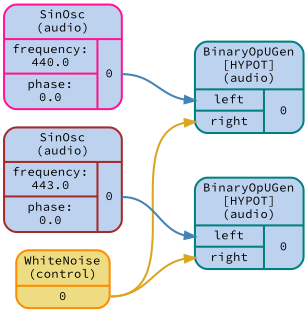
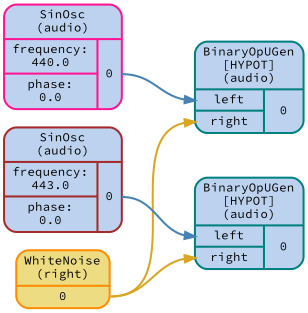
node "WhiteNoise": text "(control)" -> "(right)"
